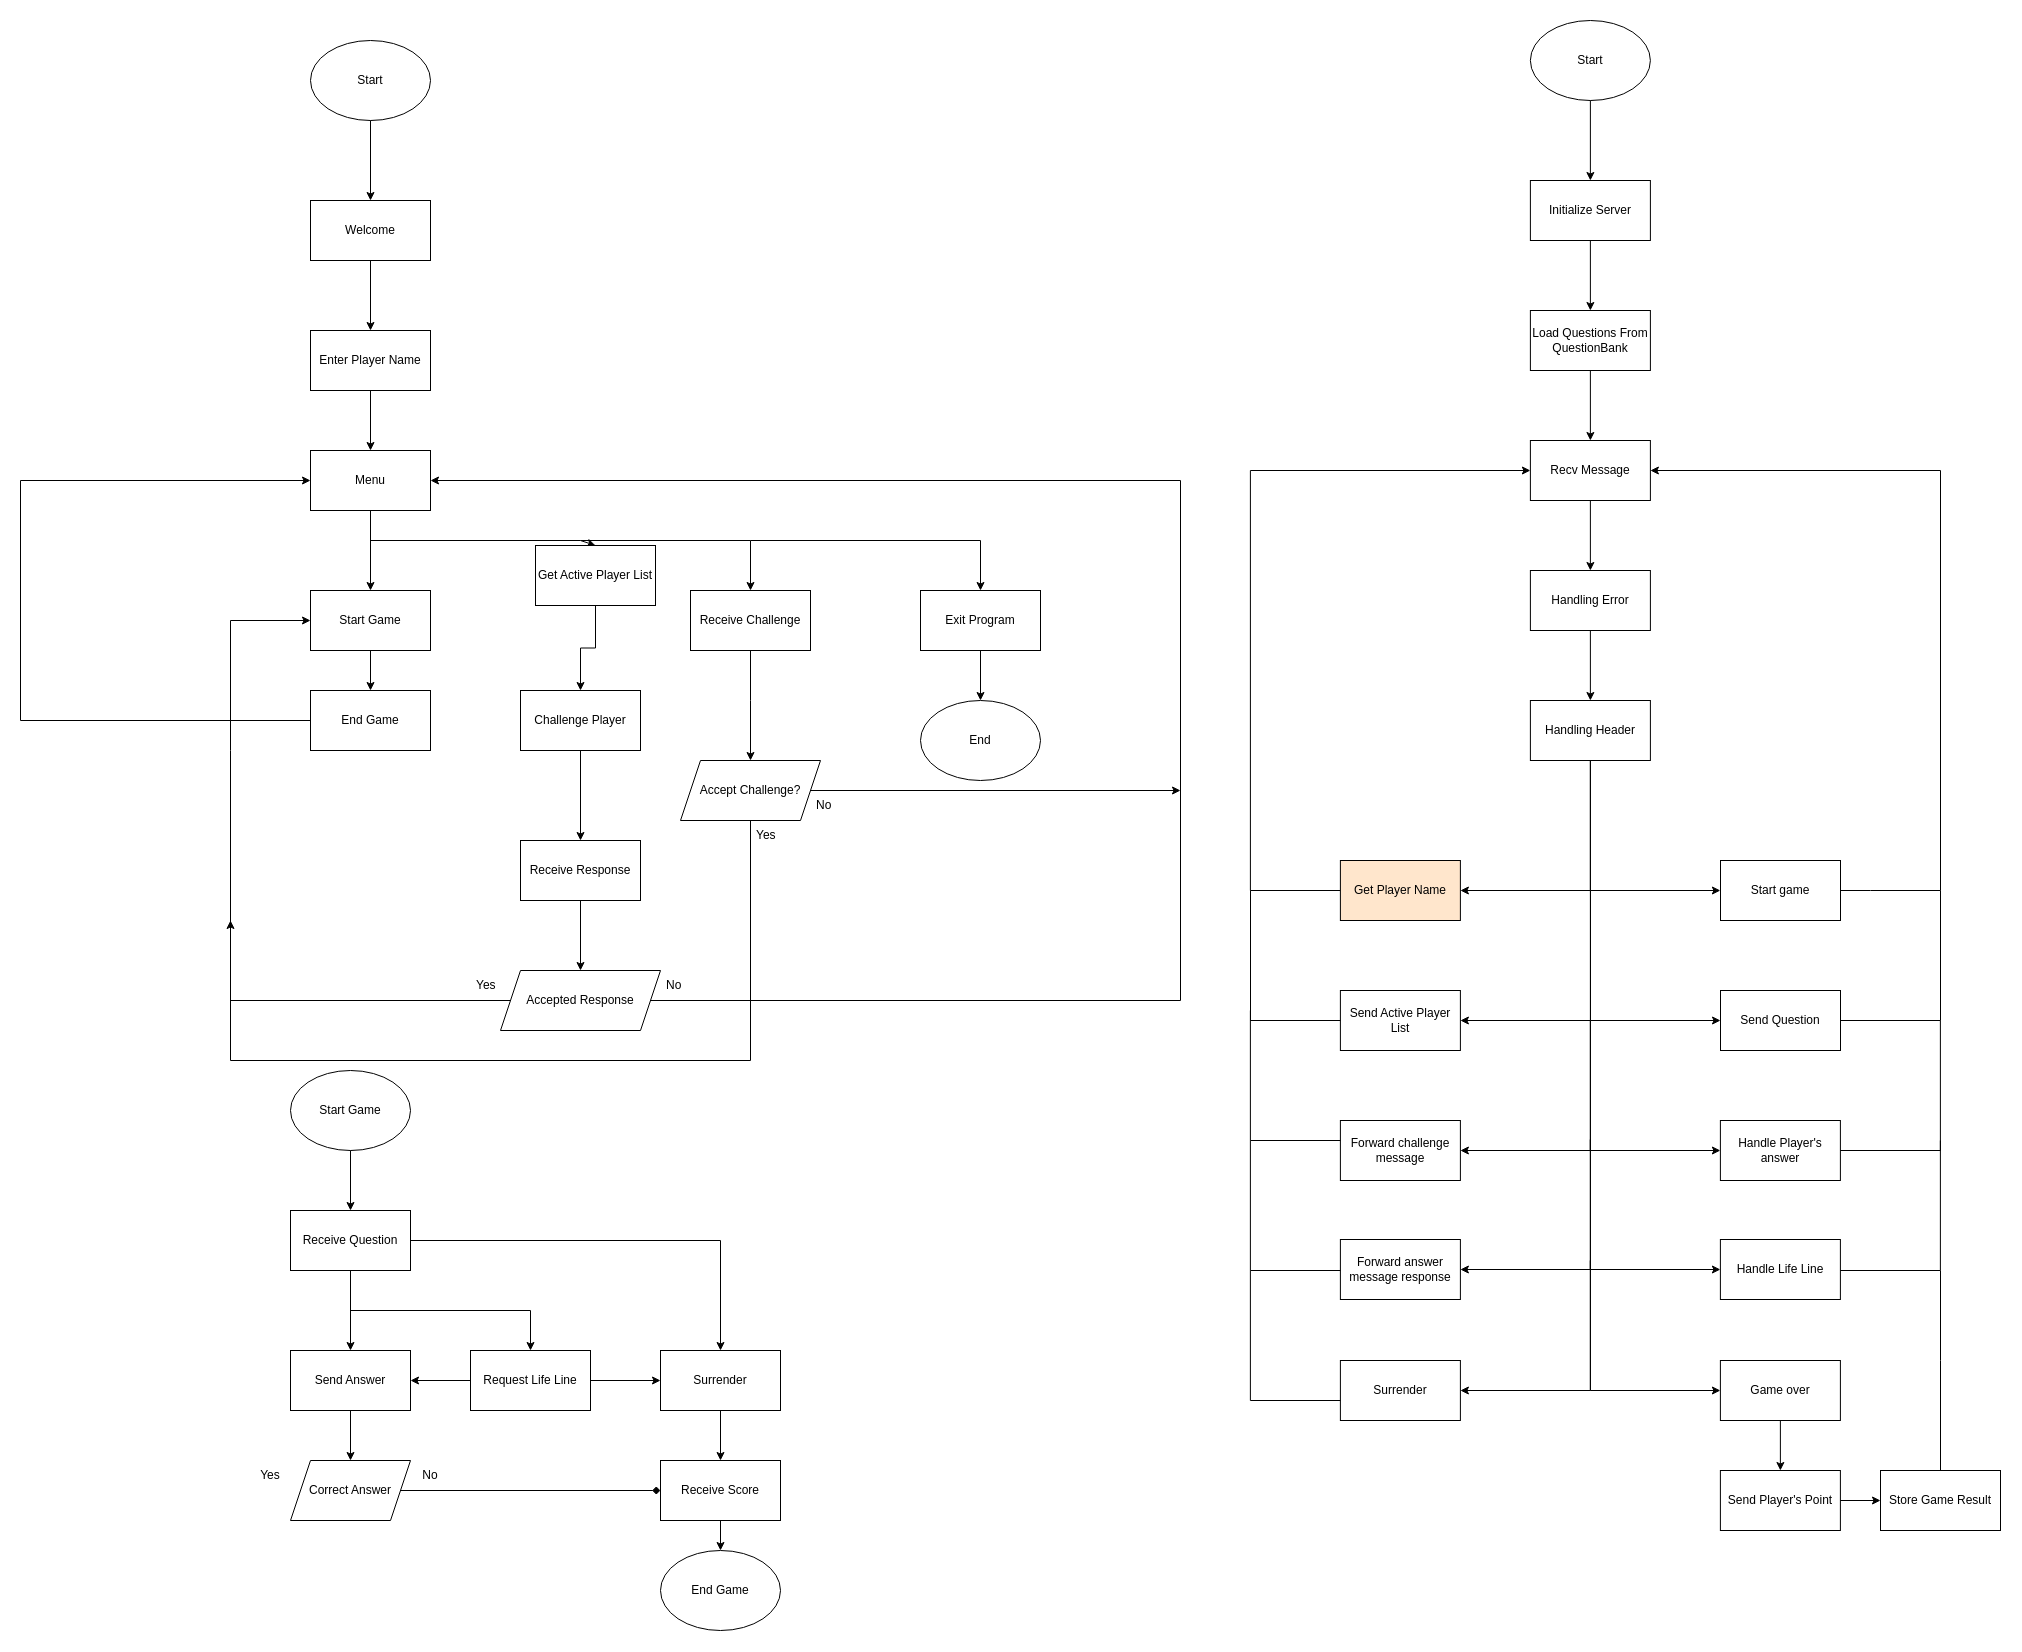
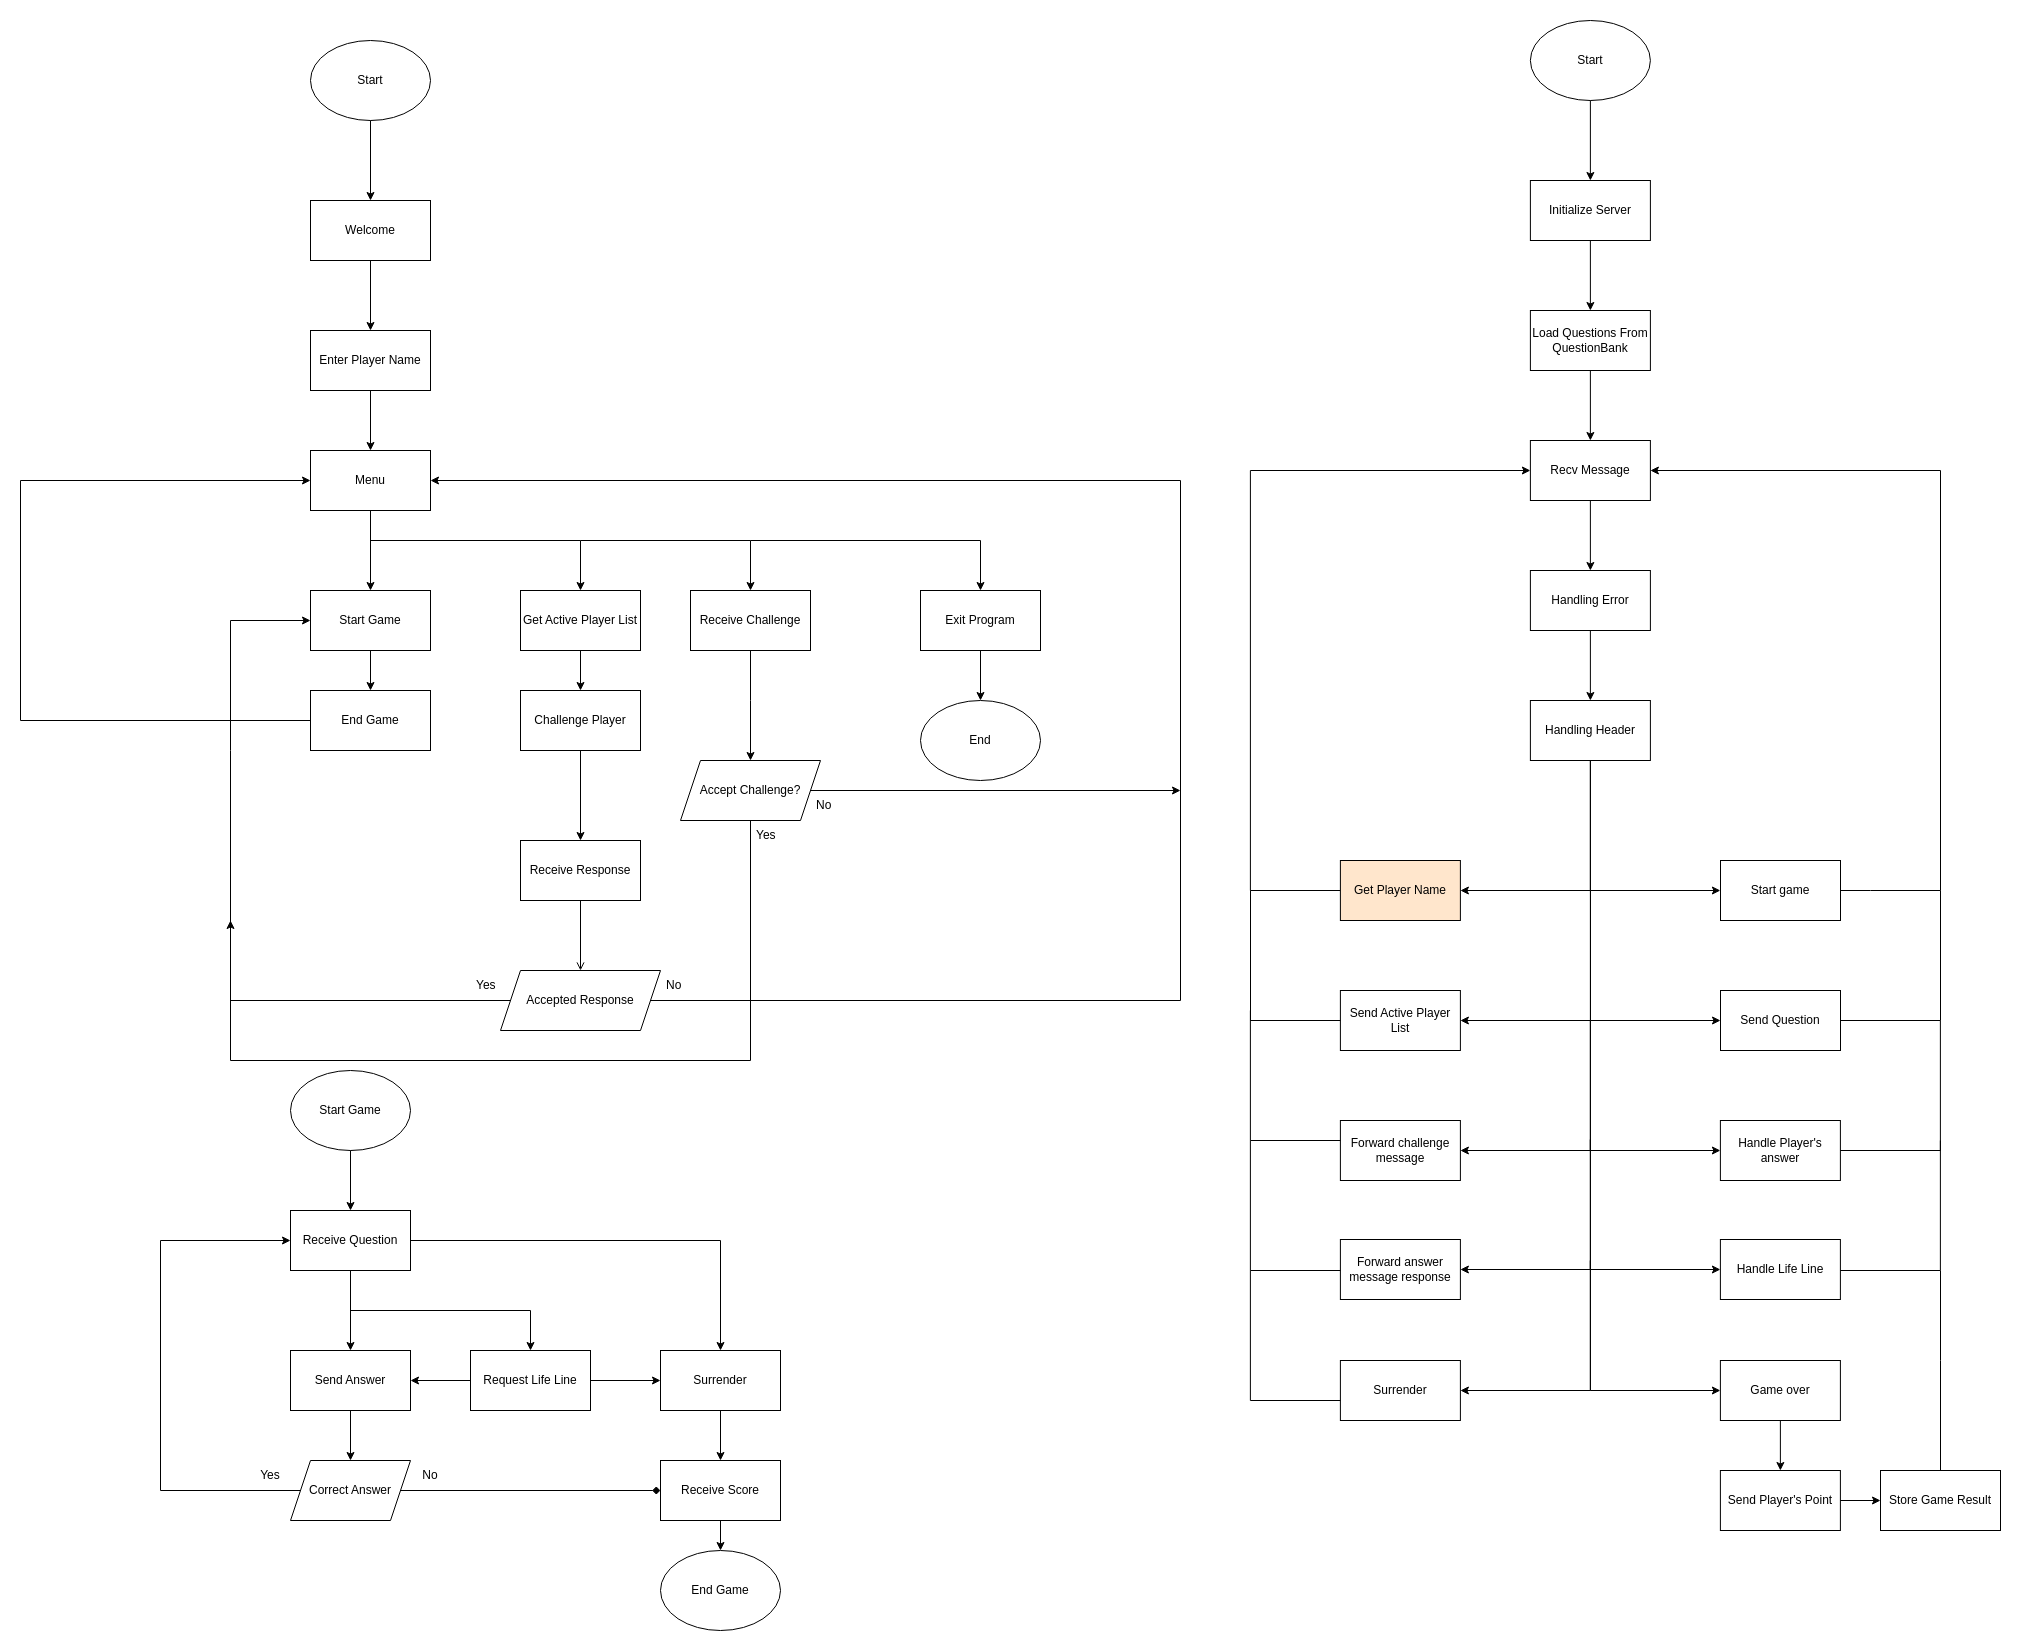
node "Get Active Player List": moved (596, 576) -> (581, 621)
edge "Receive Response" -> "Accepted Response": arrowhead classic -> open
edge "Correct Answer" -> "Receive Question": added
